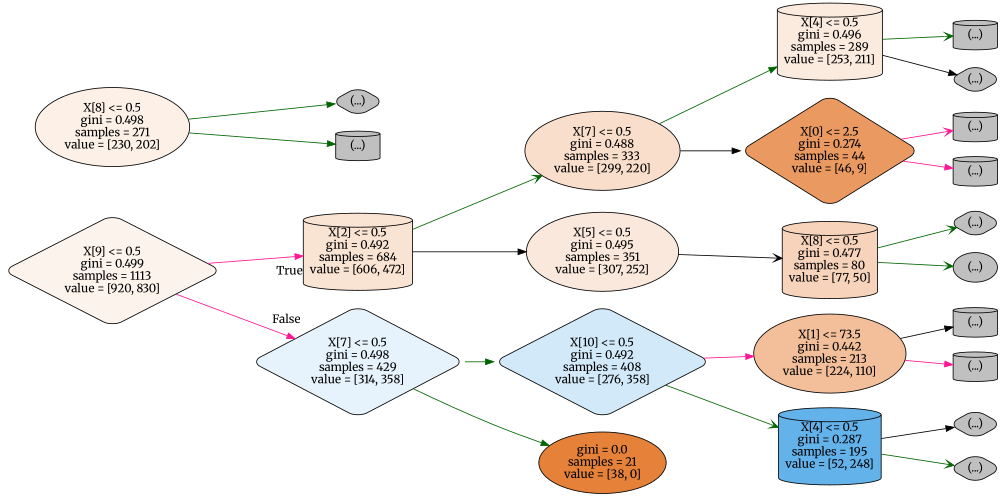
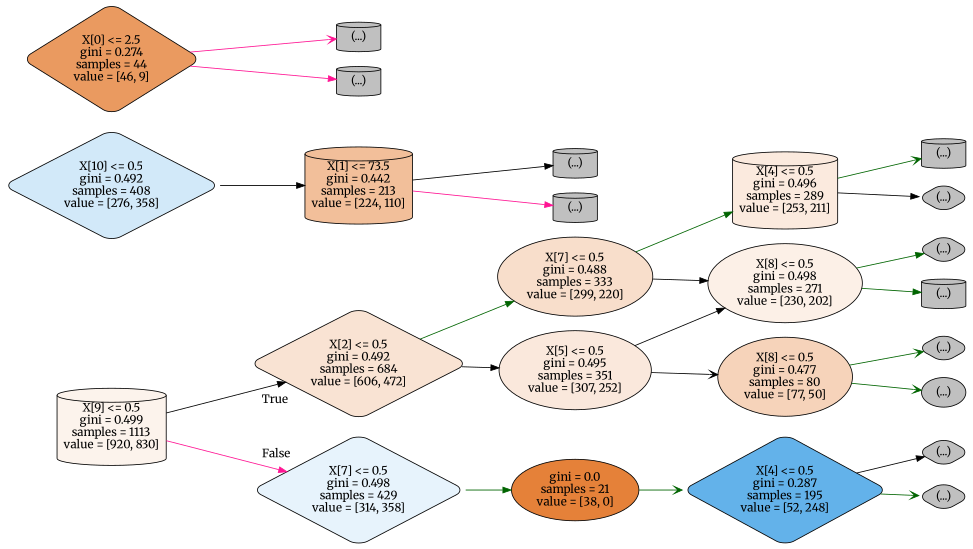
edge "X[7] <= 0.5 gini = 0.488 samples = 333 value = [299, 220]" -> "X[0] <= 2.5 gini = 0.274 samples = 44 value = [46, 9]": now "X[7] <= 0.5 gini = 0.488 samples = 333 value = [299, 220]" -> "X[8] <= 0.5 gini = 0.498 samples = 271 value = [230, 202]"
edge "X[2] <= 0.5 gini = 0.492 samples = 684 value = [606, 472]" -> "X[7] <= 0.5 gini = 0.488 samples = 333 value = [299, 220]": arrowhead vee -> normal
node "X[2] <= 0.5 gini = 0.492 samples = 684 value = [606, 472]": shape cylinder -> diamond
edge "X[9] <= 0.5 gini = 0.499 samples = 1113 value = [920, 830]" -> "X[2] <= 0.5 gini = 0.492 samples = 684 value = [606, 472]": color deeppink -> black
node "X[8] <= 0.5 gini = 0.477 samples = 80 value = [77, 50]": shape cylinder -> ellipse
node "X[9] <= 0.5 gini = 0.499 samples = 1113 value = [920, 830]": shape diamond -> cylinder
edge "X[5] <= 0.5 gini = 0.495 samples = 351 value = [307, 252]" -> "X[8] <= 0.5 gini = 0.498 samples = 271 value = [230, 202]": added
node "X[1] <= 73.5 gini = 0.442 samples = 213 value = [224, 110]": shape ellipse -> cylinder
edge "X[10] <= 0.5 gini = 0.492 samples = 408 value = [276, 358]" -> "X[1] <= 73.5 gini = 0.442 samples = 213 value = [224, 110]": color deeppink -> black
edge "X[7] <= 0.5 gini = 0.498 samples = 429 value = [314, 358]" -> "X[10] <= 0.5 gini = 0.492 samples = 408 value = [276, 358]": removed
edge "X[10] <= 0.5 gini = 0.492 samples = 408 value = [276, 358]" -> "X[4] <= 0.5 gini = 0.287 samples = 195 value = [52, 248]": now "gini = 0.0 samples = 21 value = [38, 0]" -> "X[4] <= 0.5 gini = 0.287 samples = 195 value = [52, 248]"
node "X[4] <= 0.5 gini = 0.287 samples = 195 value = [52, 248]": shape cylinder -> diamond
